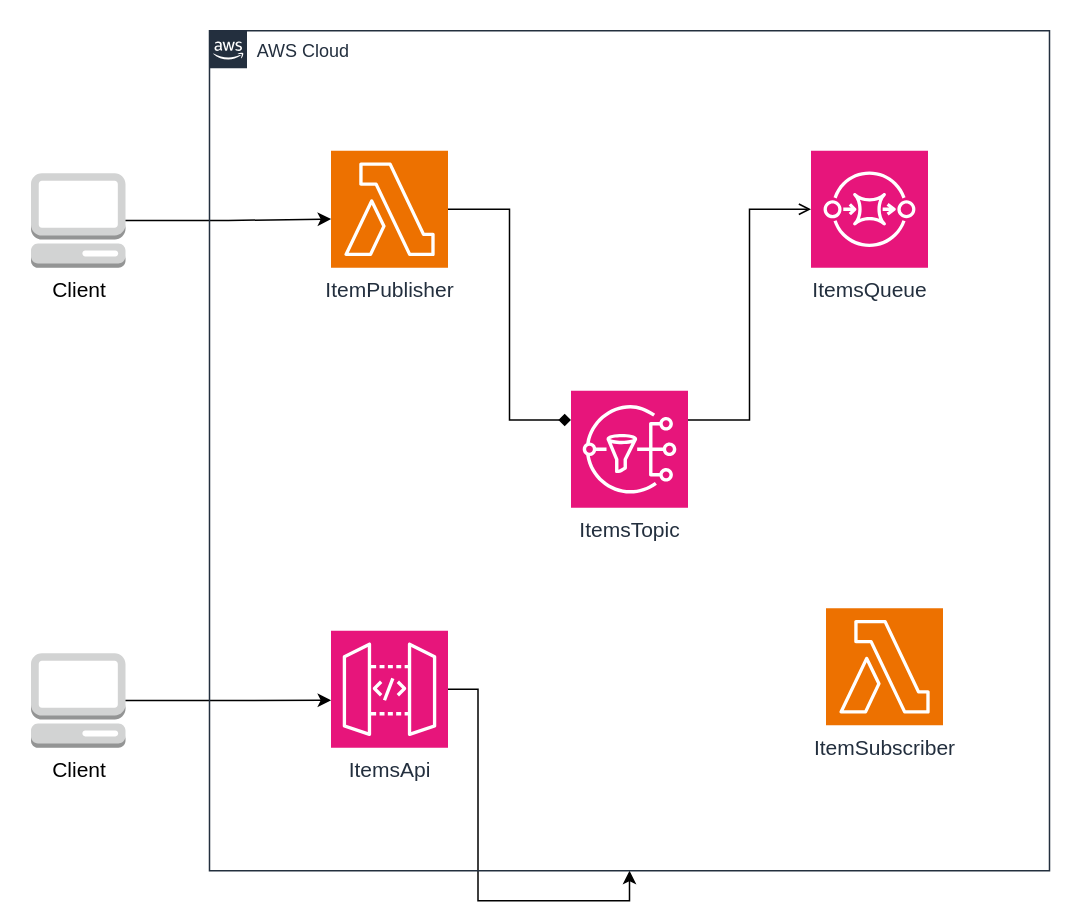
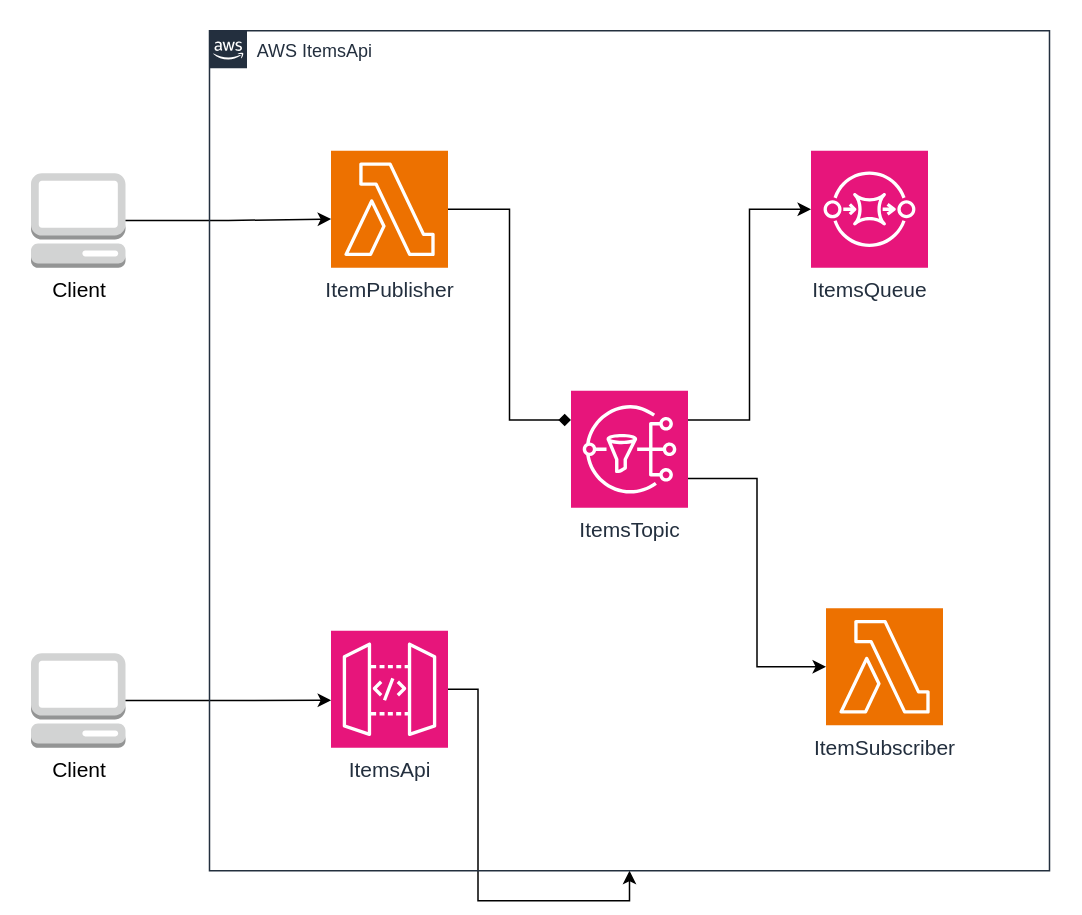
node "AWS Cloud": label "AWS Cloud" -> "AWS ItemsApi"
edge "ItemsTopic" -> "ItemsQueue": arrowhead open -> classic
edge "ItemsTopic" -> "ItemSubscriber": added
